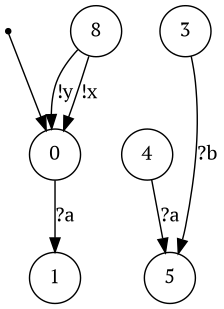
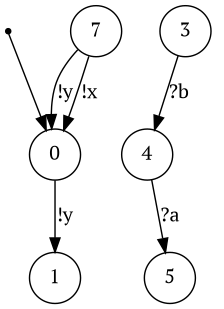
node "8": label "8" -> "7"
edge "3" -> "5": now "3" -> "4"
edge "0" -> "1": label "?a" -> "!y"
